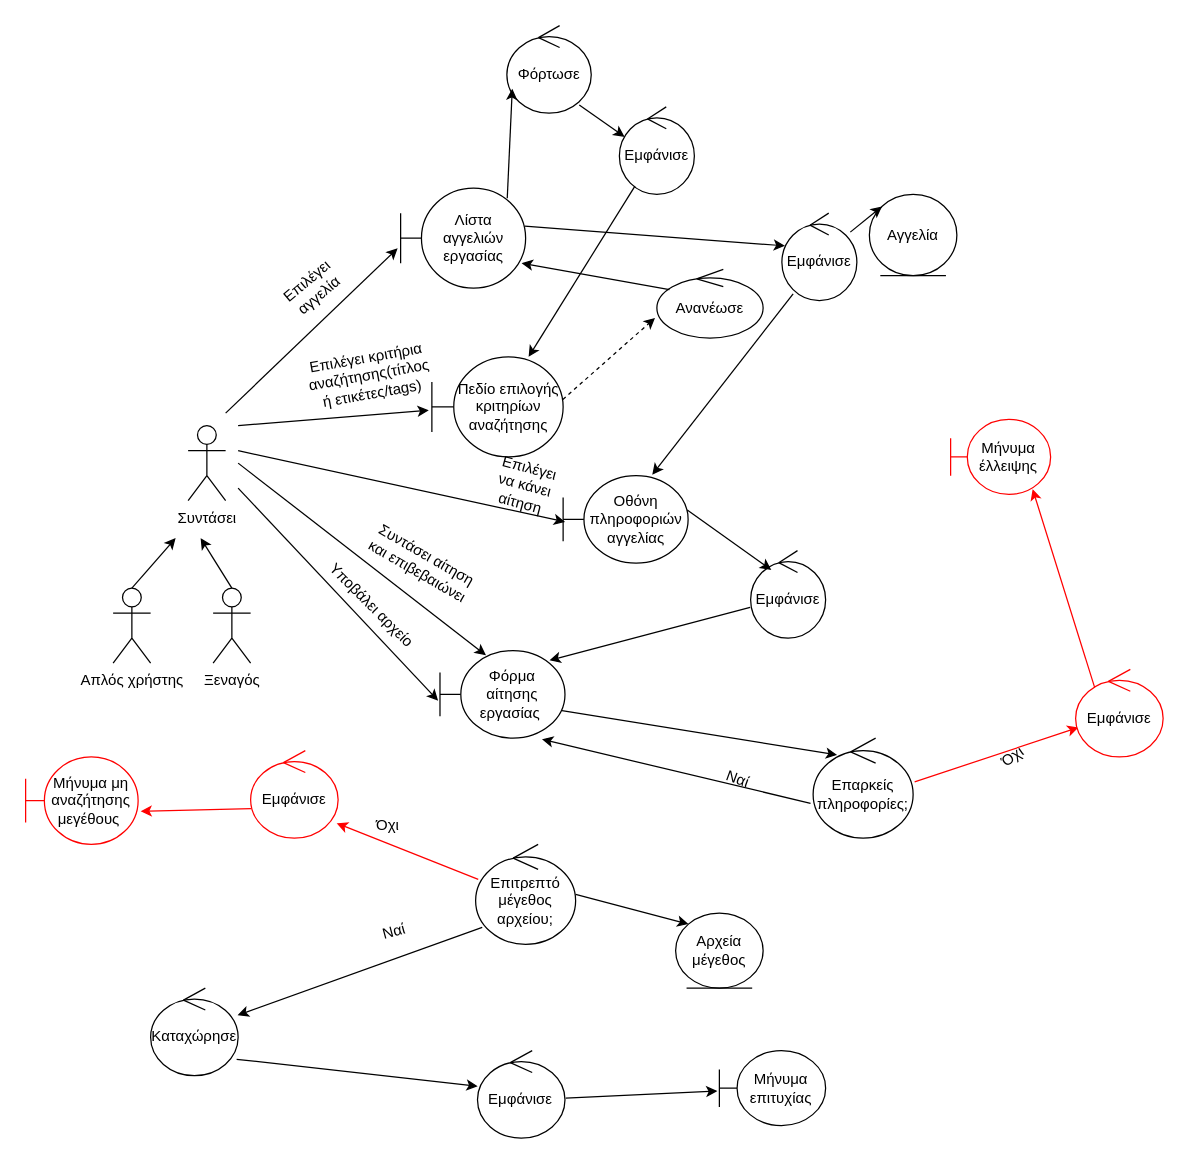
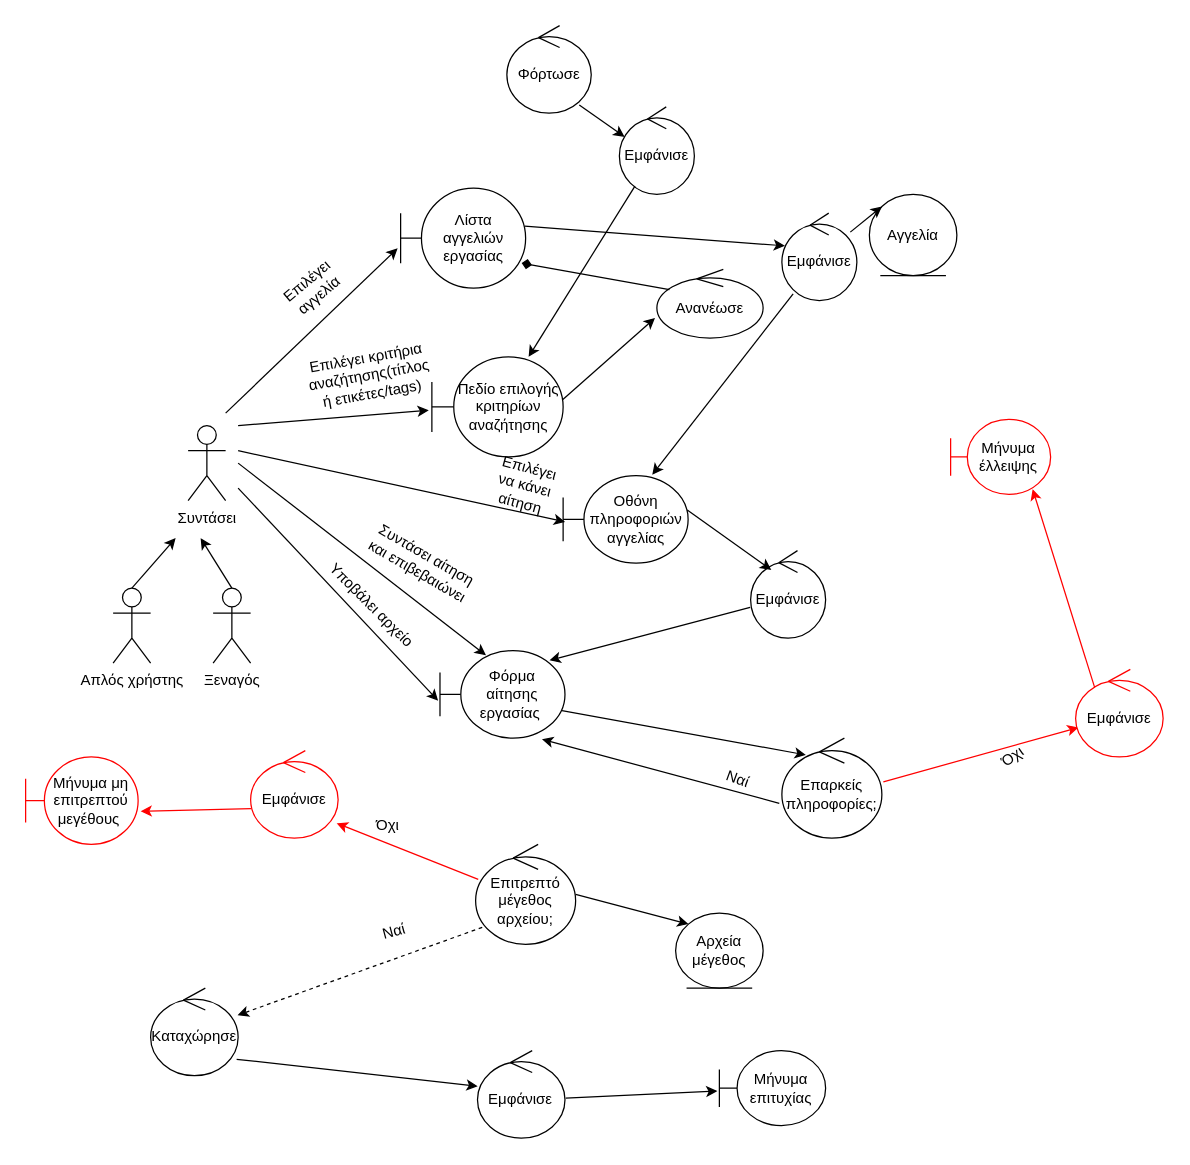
edge "Λίστα αγγελιών εργασίας" -> "Φόρτωσε": removed
edge "Ανανέωσε" -> "Λίστα αγγελιών εργασίας": arrowhead classic -> diamond
edge "Πεδίο επιλογής κριτηρίων αναζήτησης" -> "Ανανέωσε": style dashed -> solid
node "Επαρκείς πληροφορίες;": moved (863, 788) -> (832, 788)
node "Μήνυμα μη αναζήτησης μεγέθους": label "Μήνυμα μη αναζήτησης μεγέθους" -> "Μήνυμα μη επιτρεπτού μεγέθους"
edge "Επιτρεπτό μέγεθος αρχείου;" -> "Καταχώρησε": style solid -> dashed
